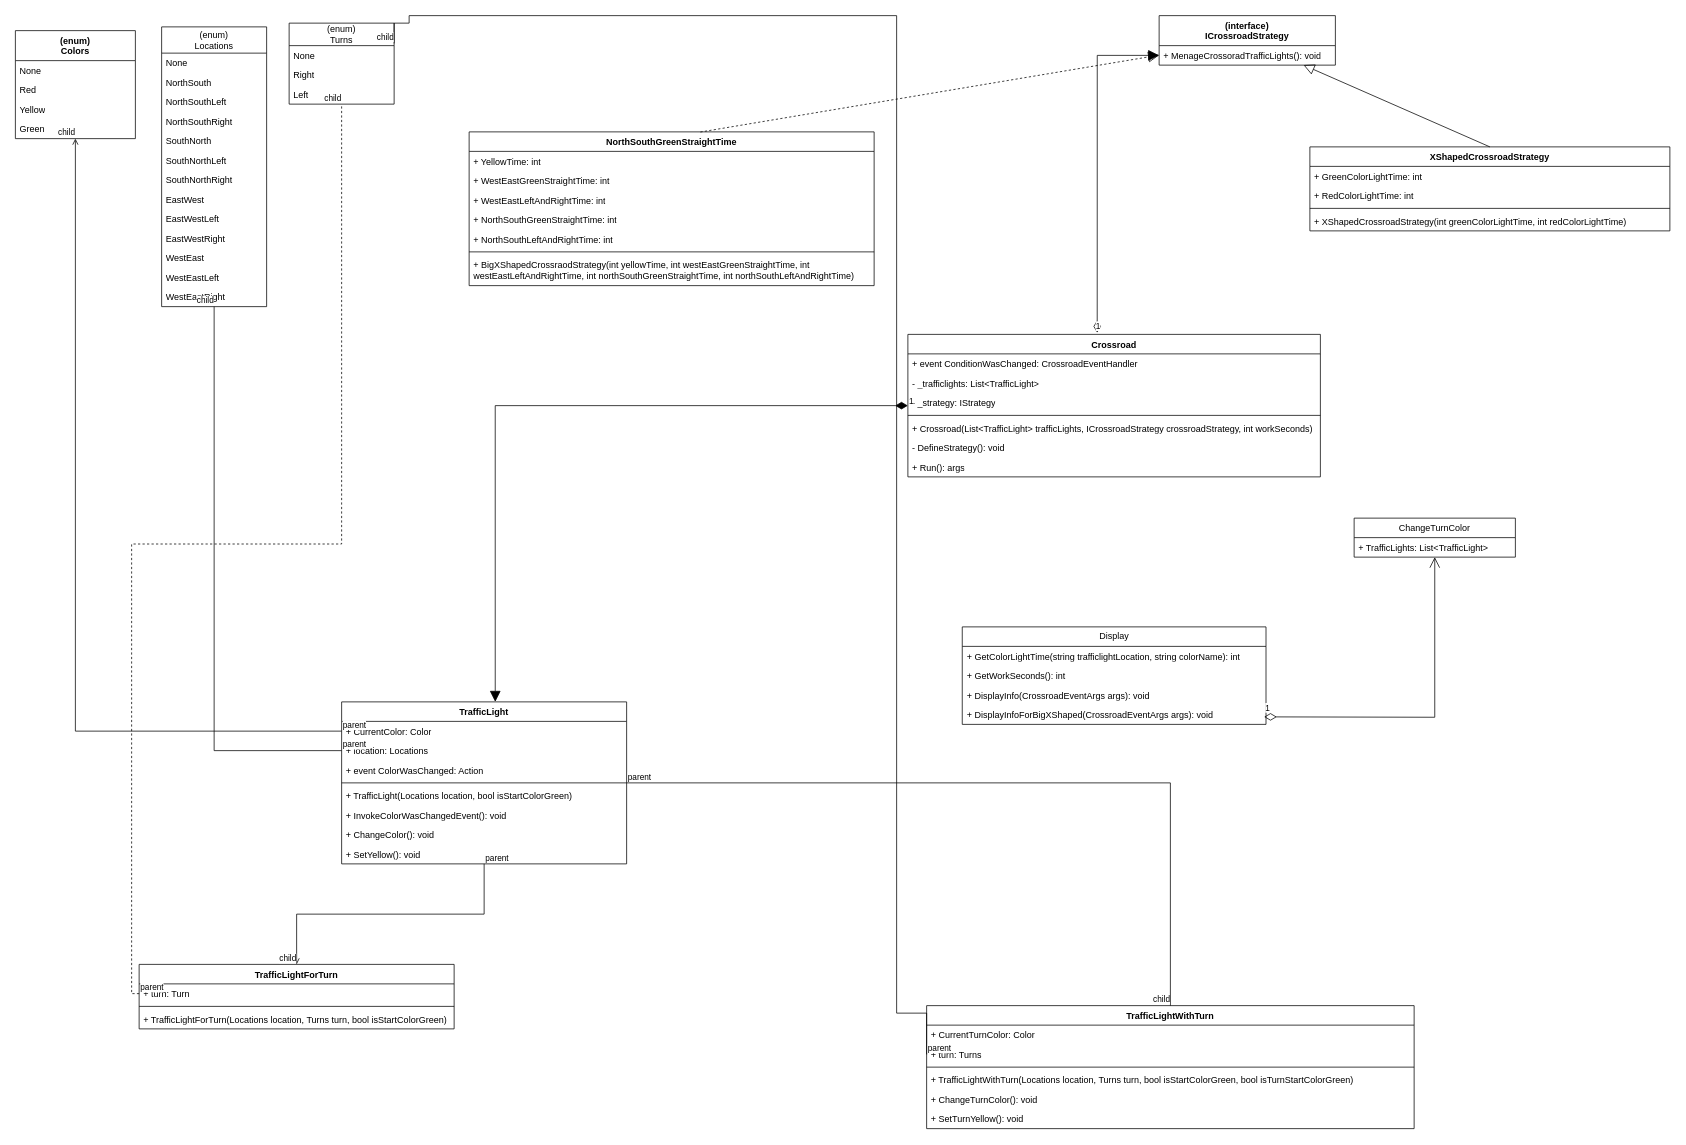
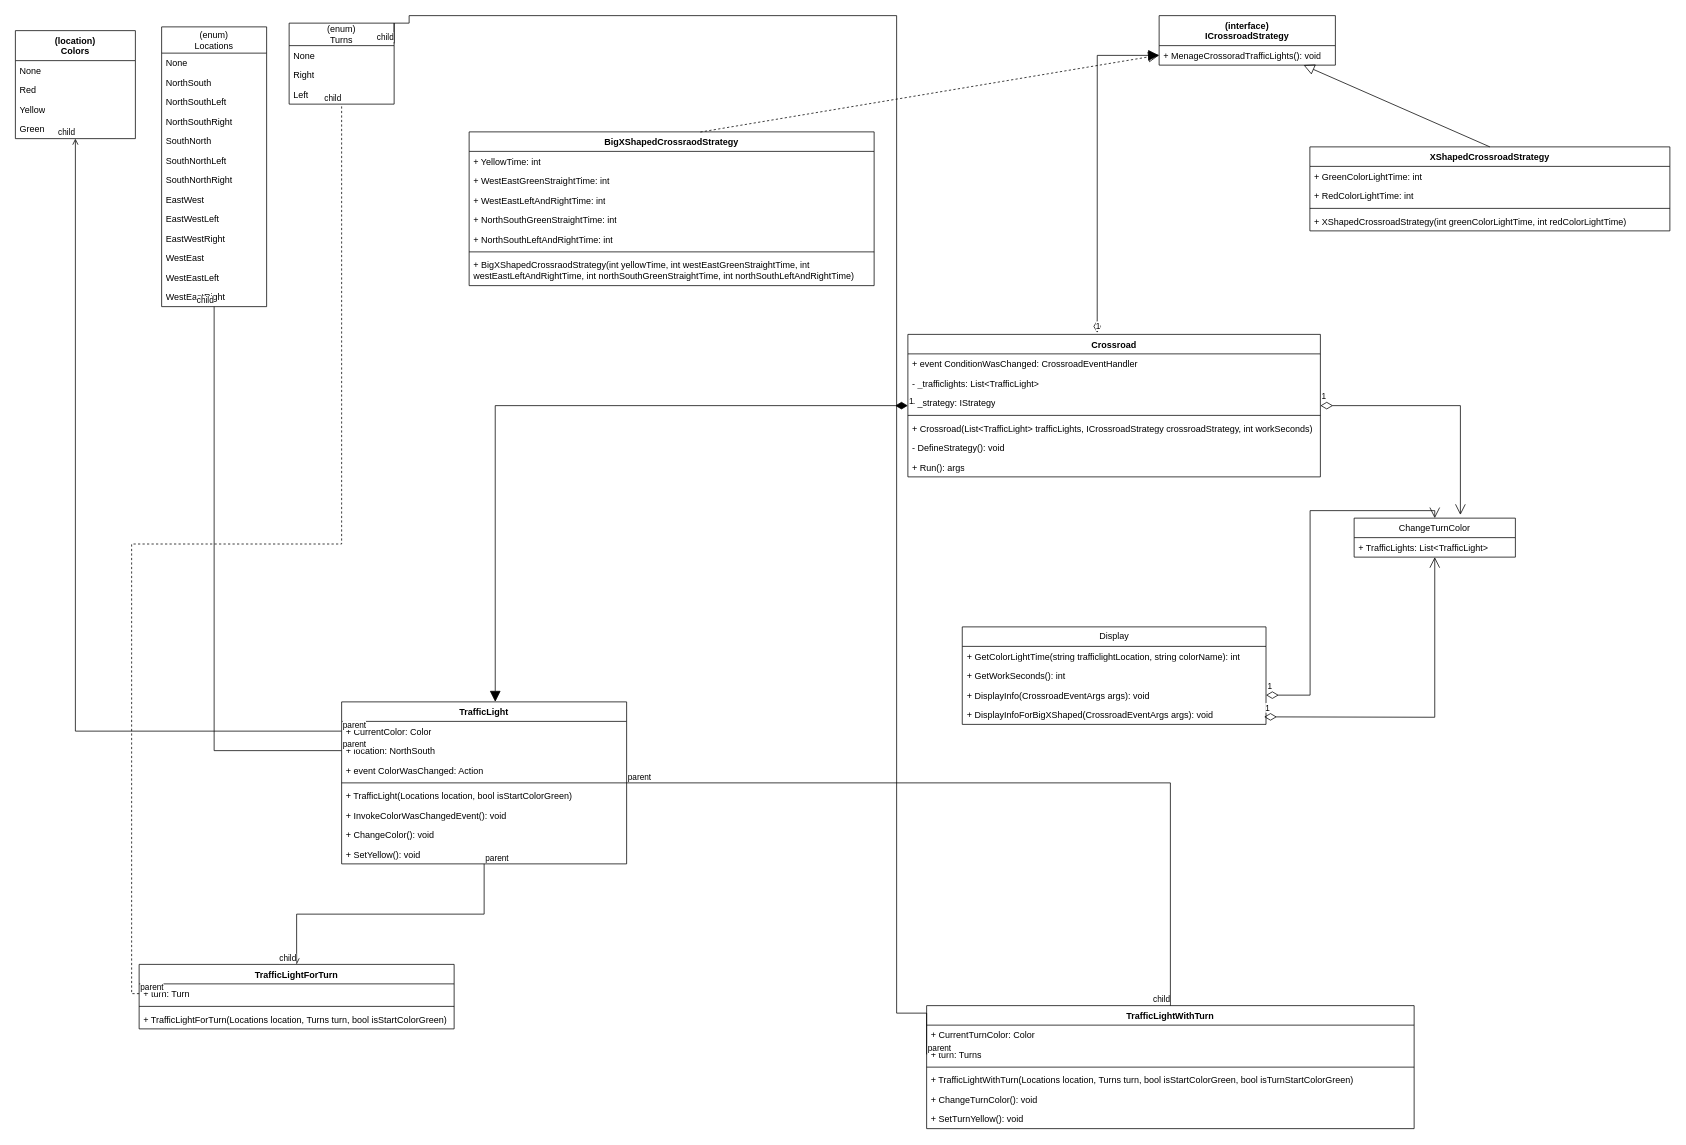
node "(enum) Colors": label "(enum) Colors" -> "(location) Colors"
node "NorthSouthGreenStraightTime": label "NorthSouthGreenStraightTime" -> "BigXShapedCrossraodStrategy"
edge "Crossroad" -- "ChangeTurnColor": added, label "1"
edge "ChangeTurnColor" -- "+ DisplayInfo(CrossroadEventArgs args): void": added, label "1"
node "+ location: Locations": label "+ location: Locations" -> "+ location: NorthSouth"
